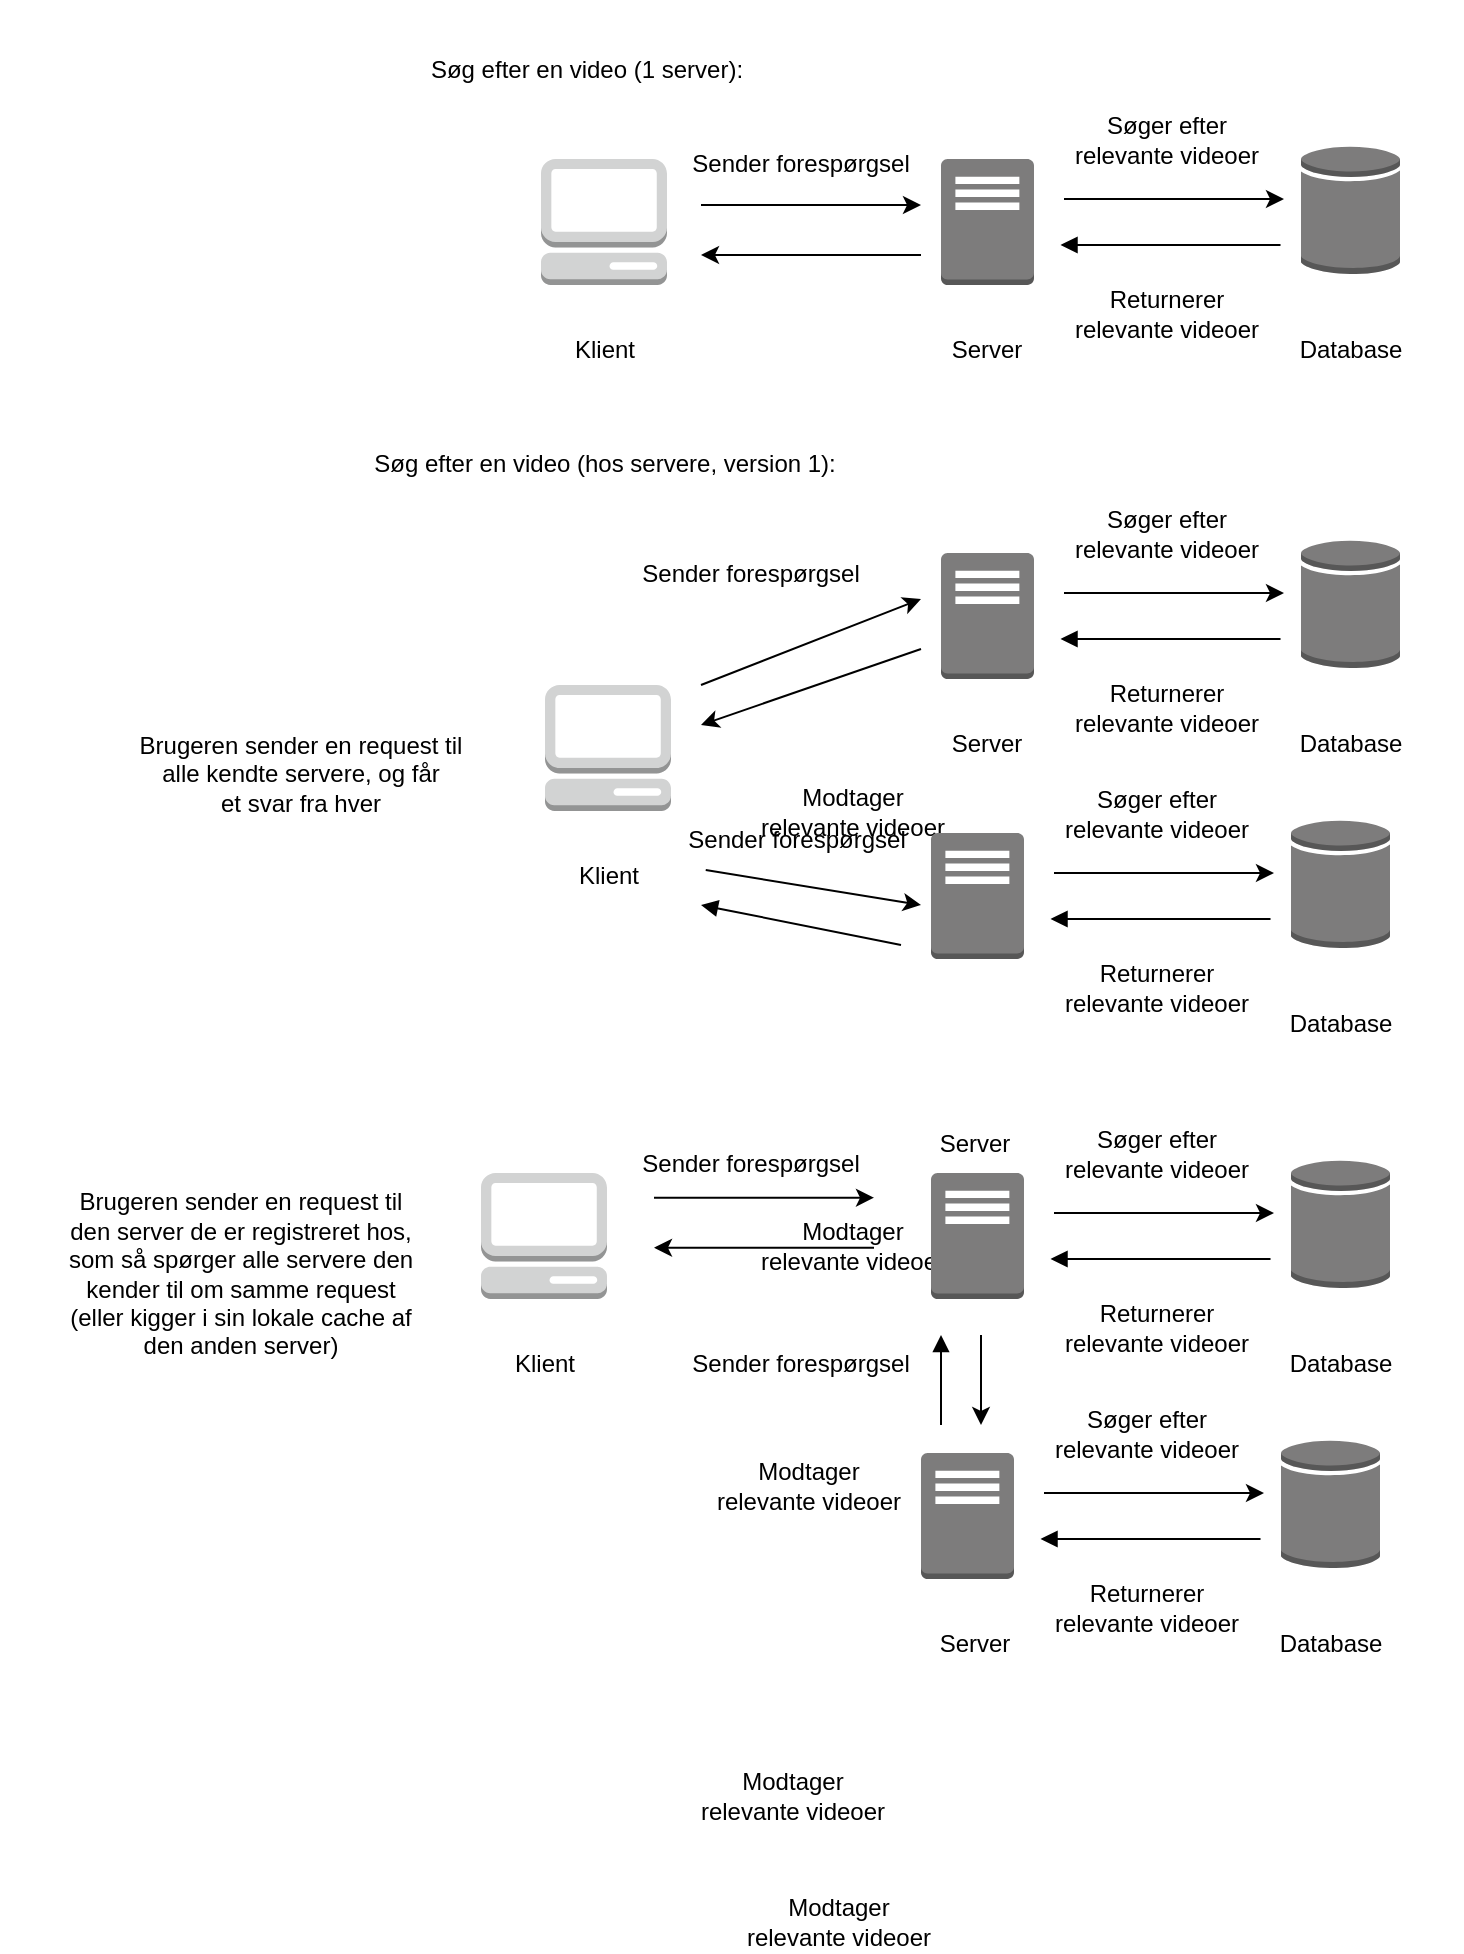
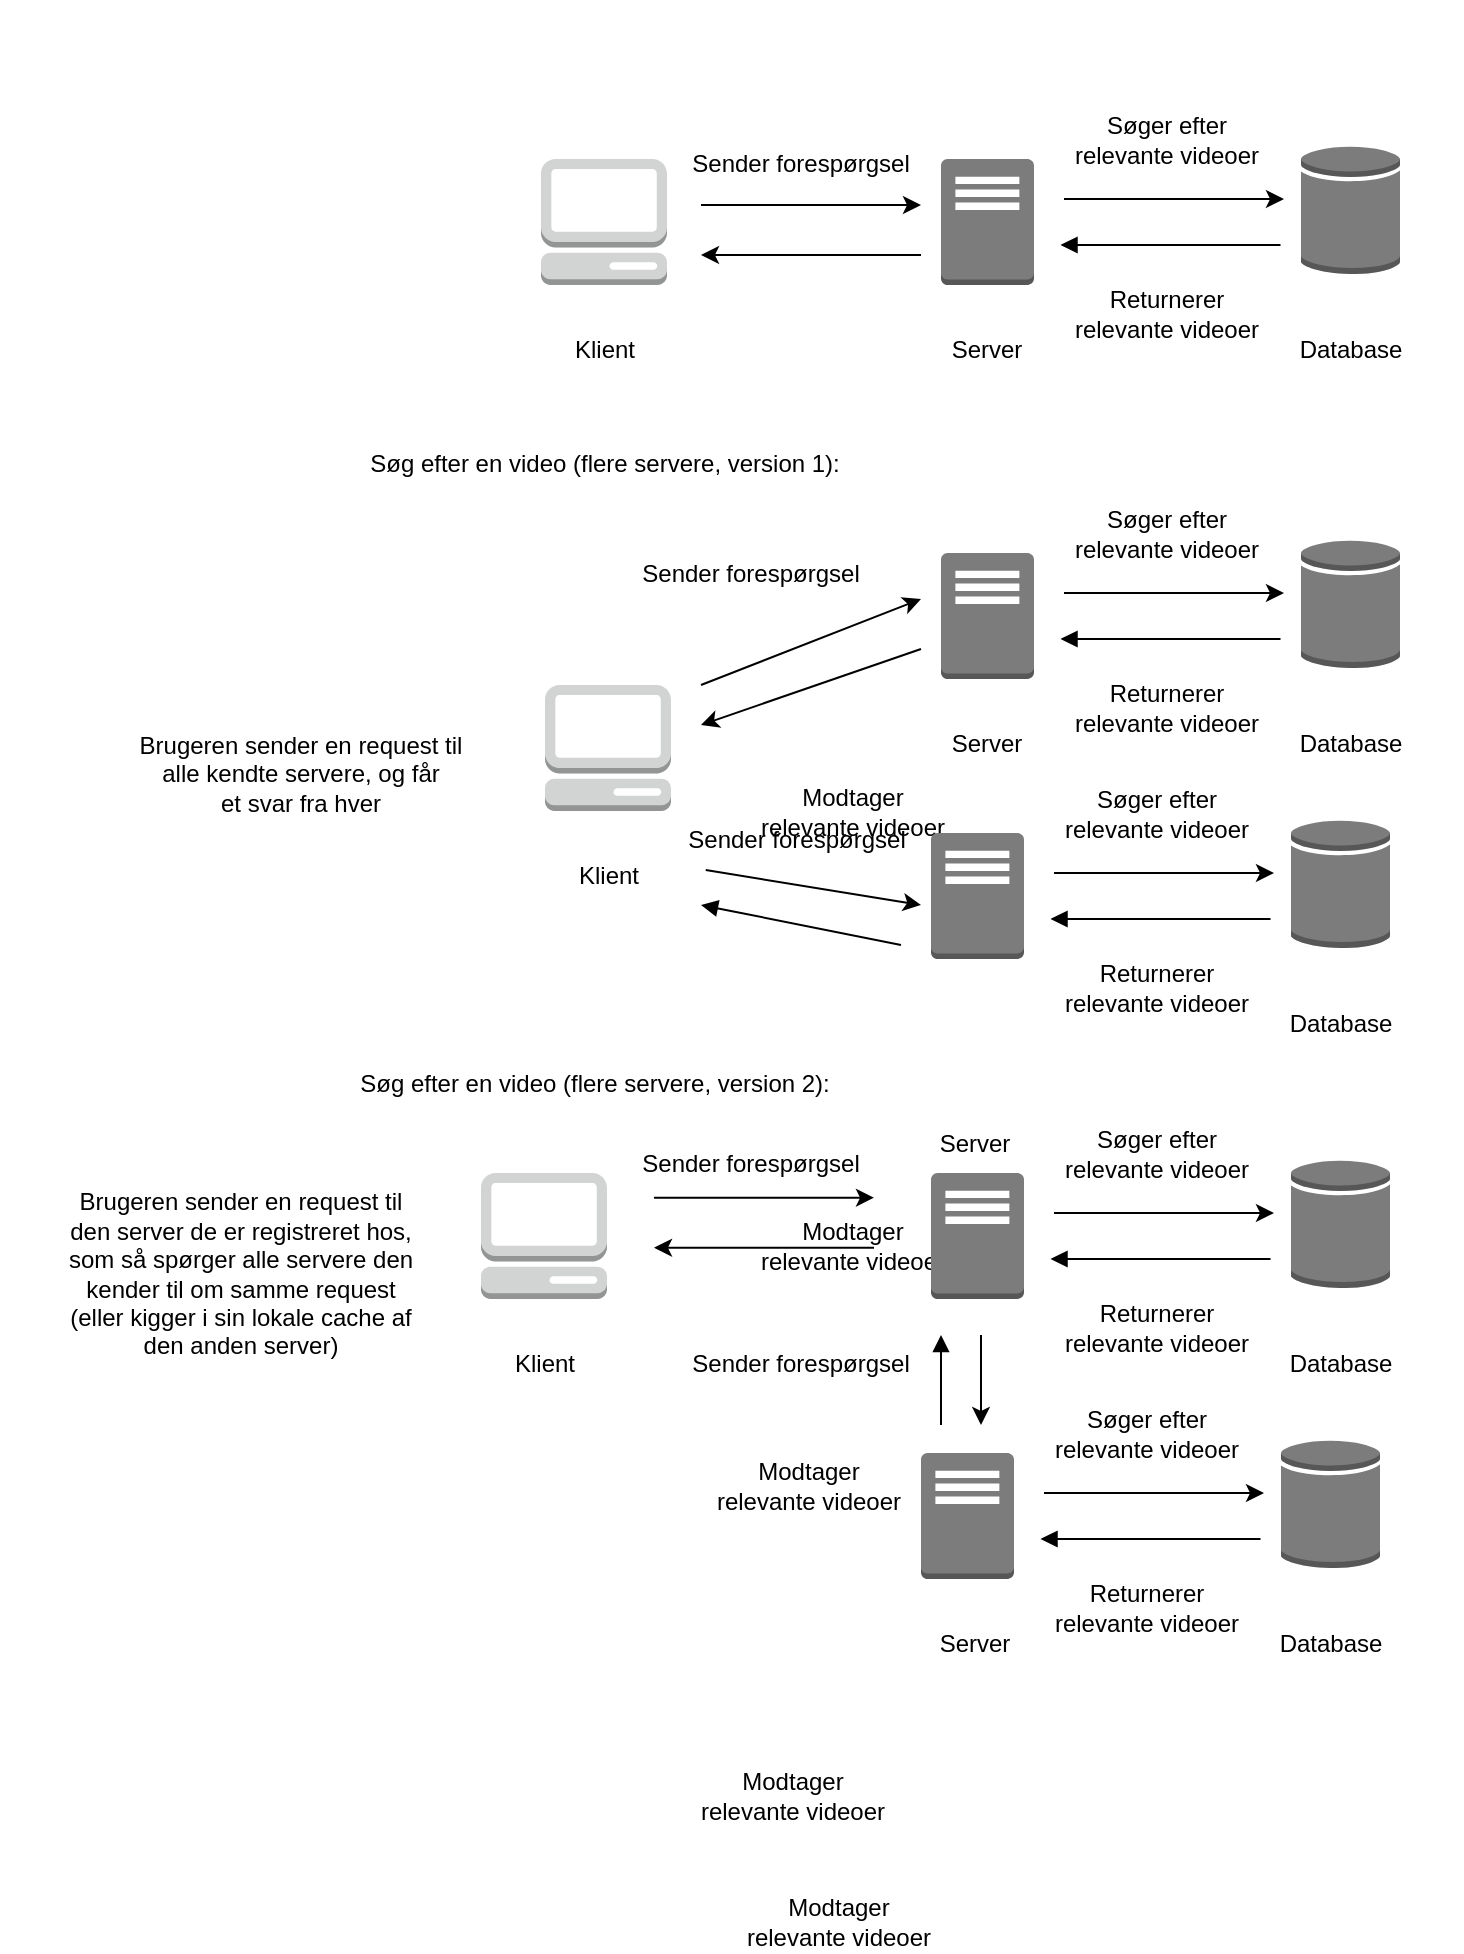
node "Søg efter en video (1 server):": removed
node "Søg efter en video (hos servere, version 1):": label "Søg efter en video (hos servere, version 1):" -> "Søg efter en video (flere servere, version 1):"
node "Søg efter en video (flere servere, version 2):": added
